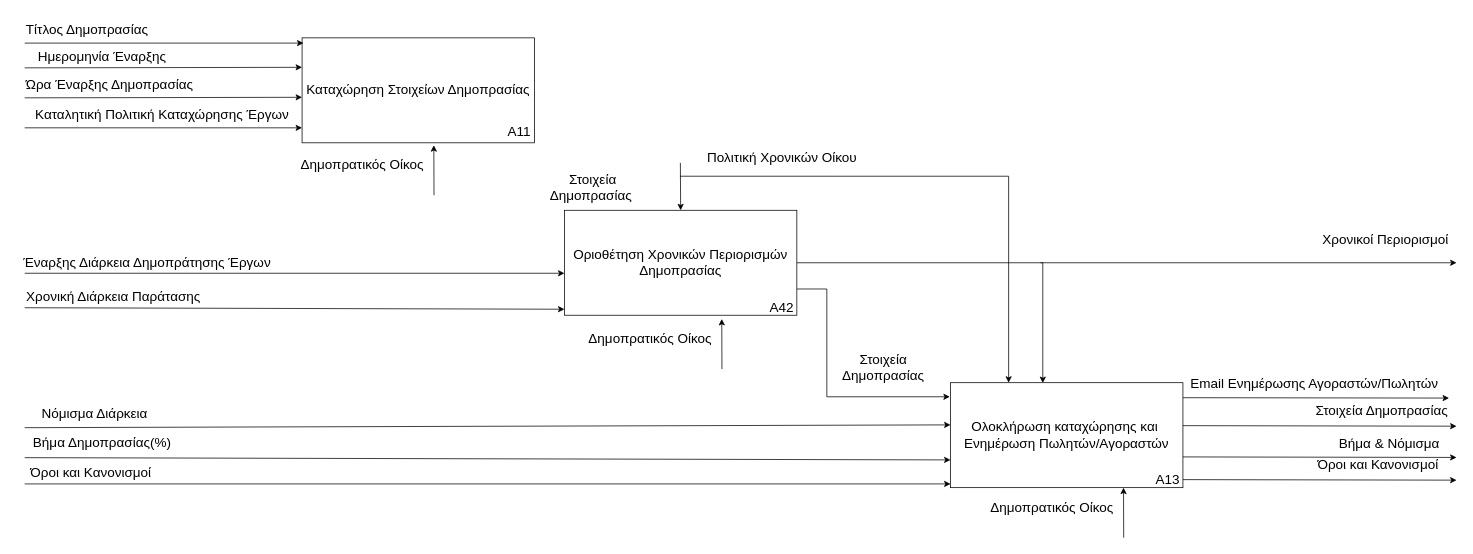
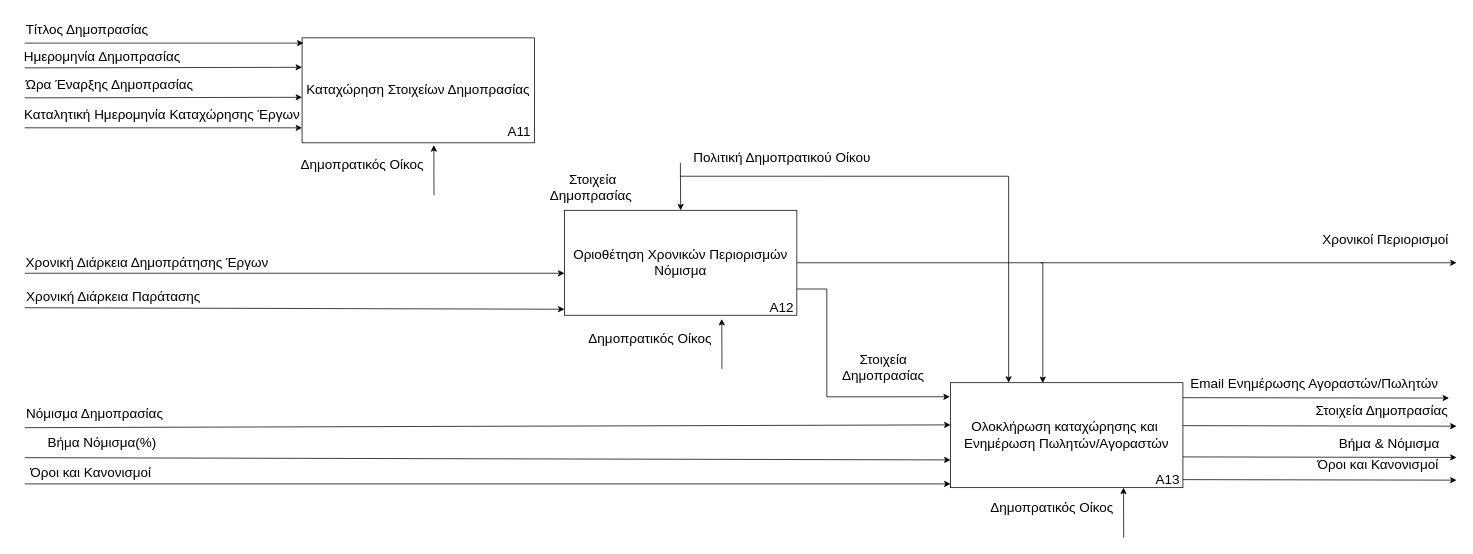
node "Ημερομηνία Έναρξης": label "Ημερομηνία Έναρξης" -> "Ημερομηνία Δημοπρασίας"
node "Καταλητική Πολιτική Καταχώρησης Έργων": label "Καταλητική Πολιτική Καταχώρησης Έργων" -> "Καταλητική Ημερομηνία Καταχώρησης Έργων"
node "Πολιτική Χρονικών Οίκου": label "Πολιτική Χρονικών Οίκου" -> "Πολιτική Δημοπρατικού Οίκου"
node "Έναρξης Διάρκεια Δημοπράτησης Έργων": label "Έναρξης Διάρκεια Δημοπράτησης Έργων" -> "Χρονική Διάρκεια Δημοπράτησης Έργων"
node "Οριοθέτηση Χρονικών Περιορισμών Δημοπρασίας": label "Οριοθέτηση Χρονικών Περιορισμών Δημοπρασίας" -> "Οριοθέτηση Χρονικών Περιορισμών Νόμισμα"
node "Α42": label "Α42" -> "Α12"
node "Νόμισμα Διάρκεια": label "Νόμισμα Διάρκεια" -> "Νόμισμα Δημοπρασίας"
node "Βήμα Δημοπρασίας(%)": label "Βήμα Δημοπρασίας(%)" -> "Βήμα Νόμισμα(%)"
